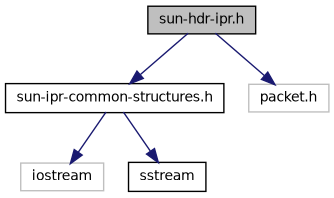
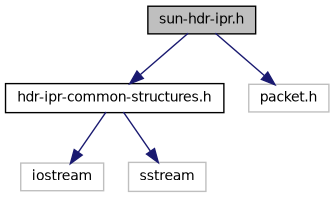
node "sun-ipr-common-structures.h": label "sun-ipr-common-structures.h" -> "hdr-ipr-common-structures.h"
node "sstream": color black -> grey75
